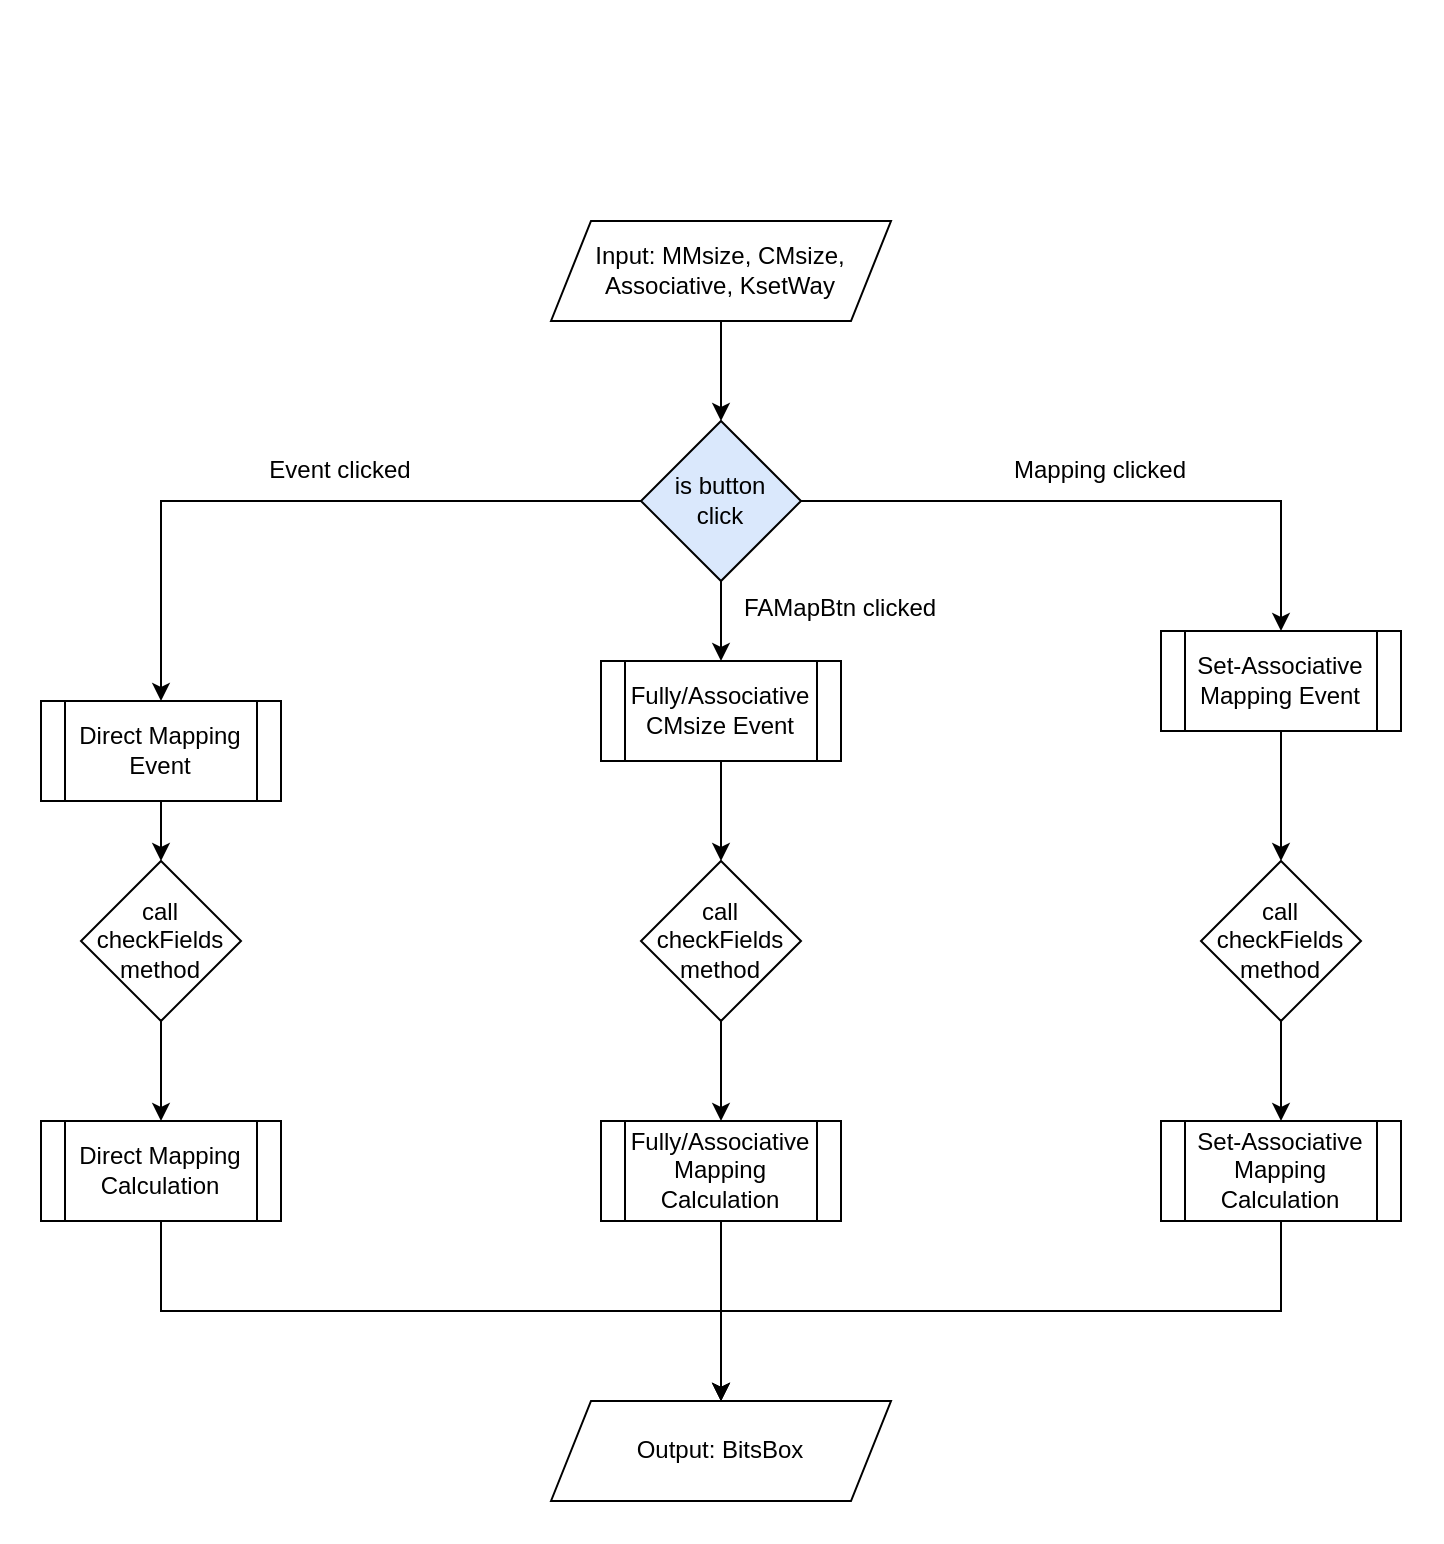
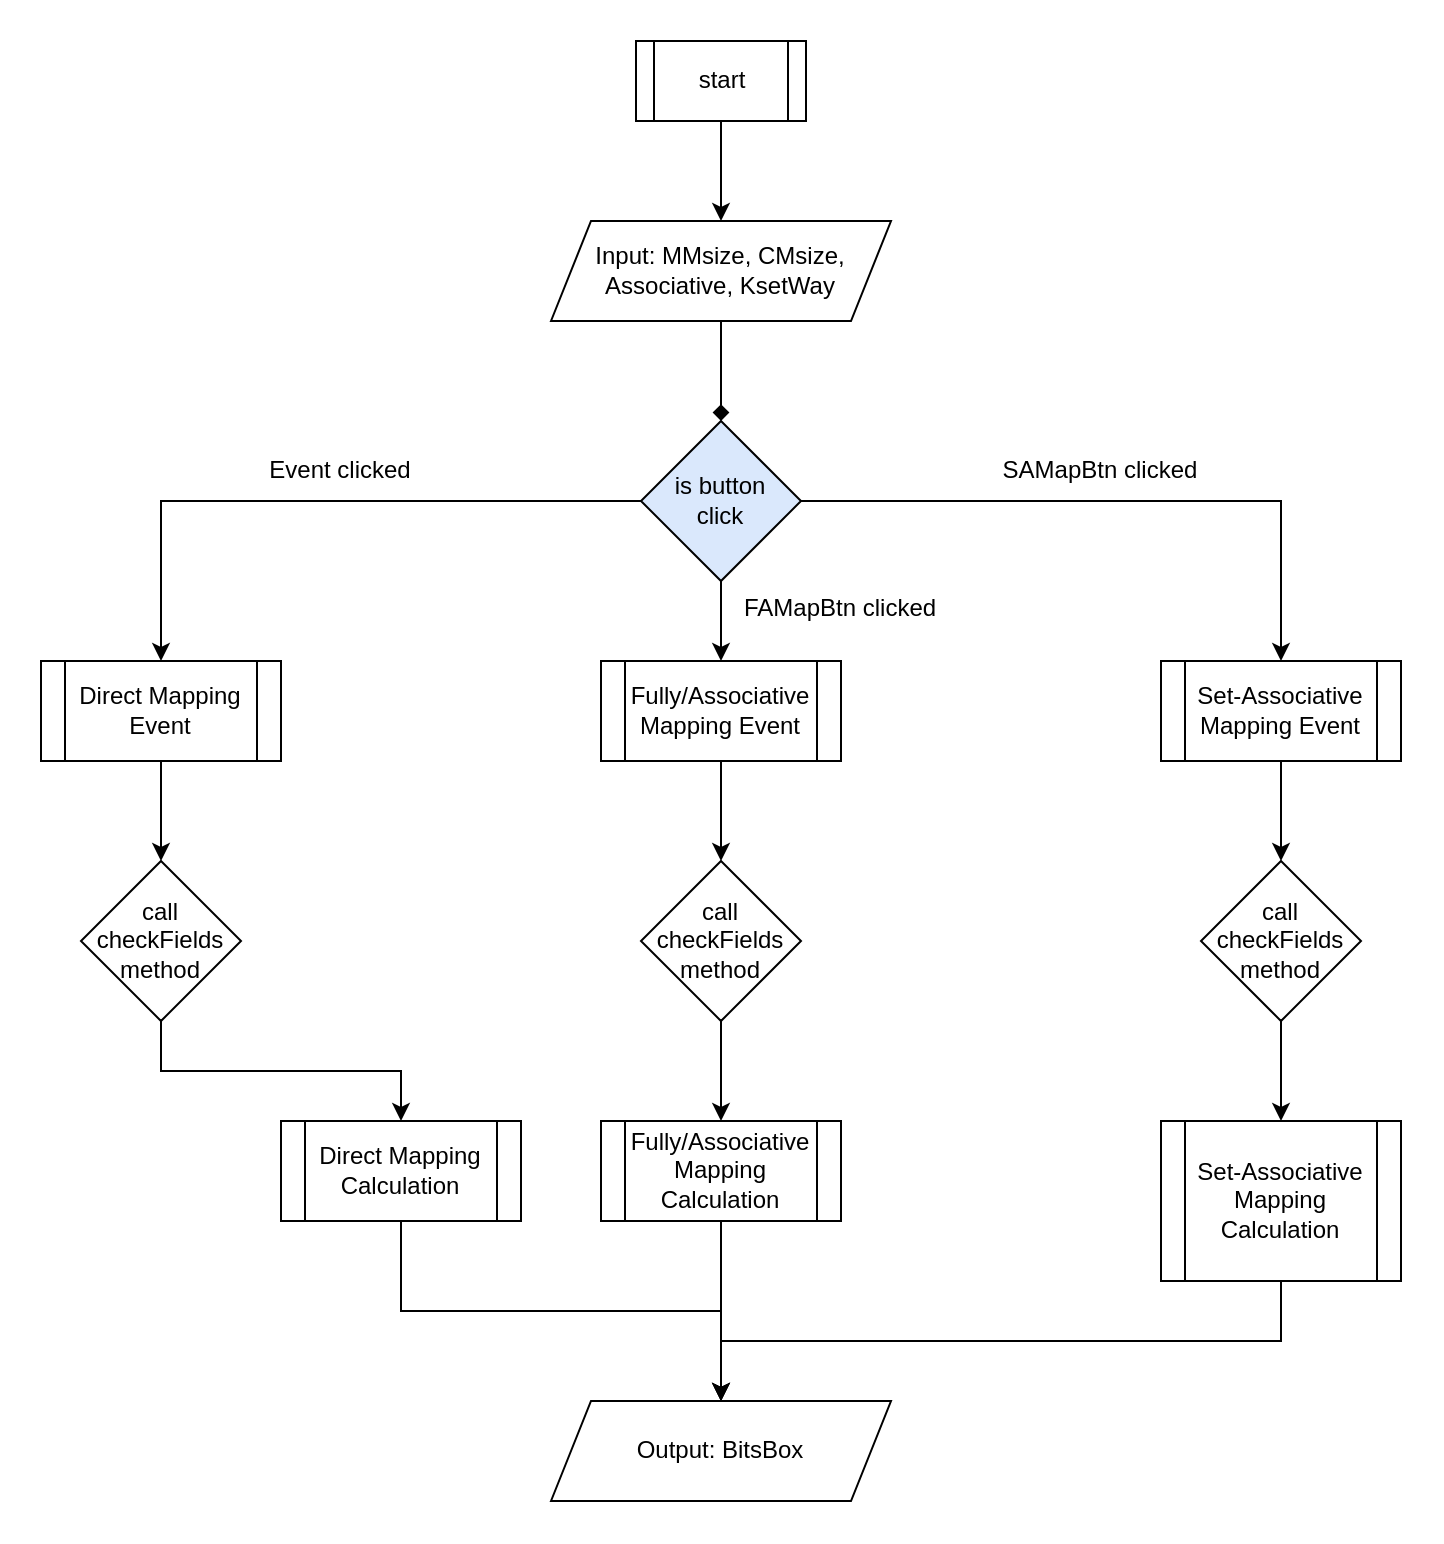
node "start": added
edge "start" -> "Input: MMsize, CMsize, Associative, KsetWay": added
edge "Input: MMsize, CMsize, Associative, KsetWay" -> "is button click": arrowhead classic -> diamond
node "Mapping clicked": label "Mapping clicked" -> "SAMapBtn clicked"
node "Set-Associative Mapping Event": moved (1281, 681) -> (1281, 711)
node "Fully/Associative CMsize Event": label "Fully/Associative CMsize Event" -> "Fully/Associative Mapping Event"
node "Direct Mapping Event": moved (161, 751) -> (161, 711)
node "Direct Mapping Calculation": moved (161, 1171) -> (401, 1171)
node "Set-Associative Mapping Calculation": size 240x100 -> 240x160
